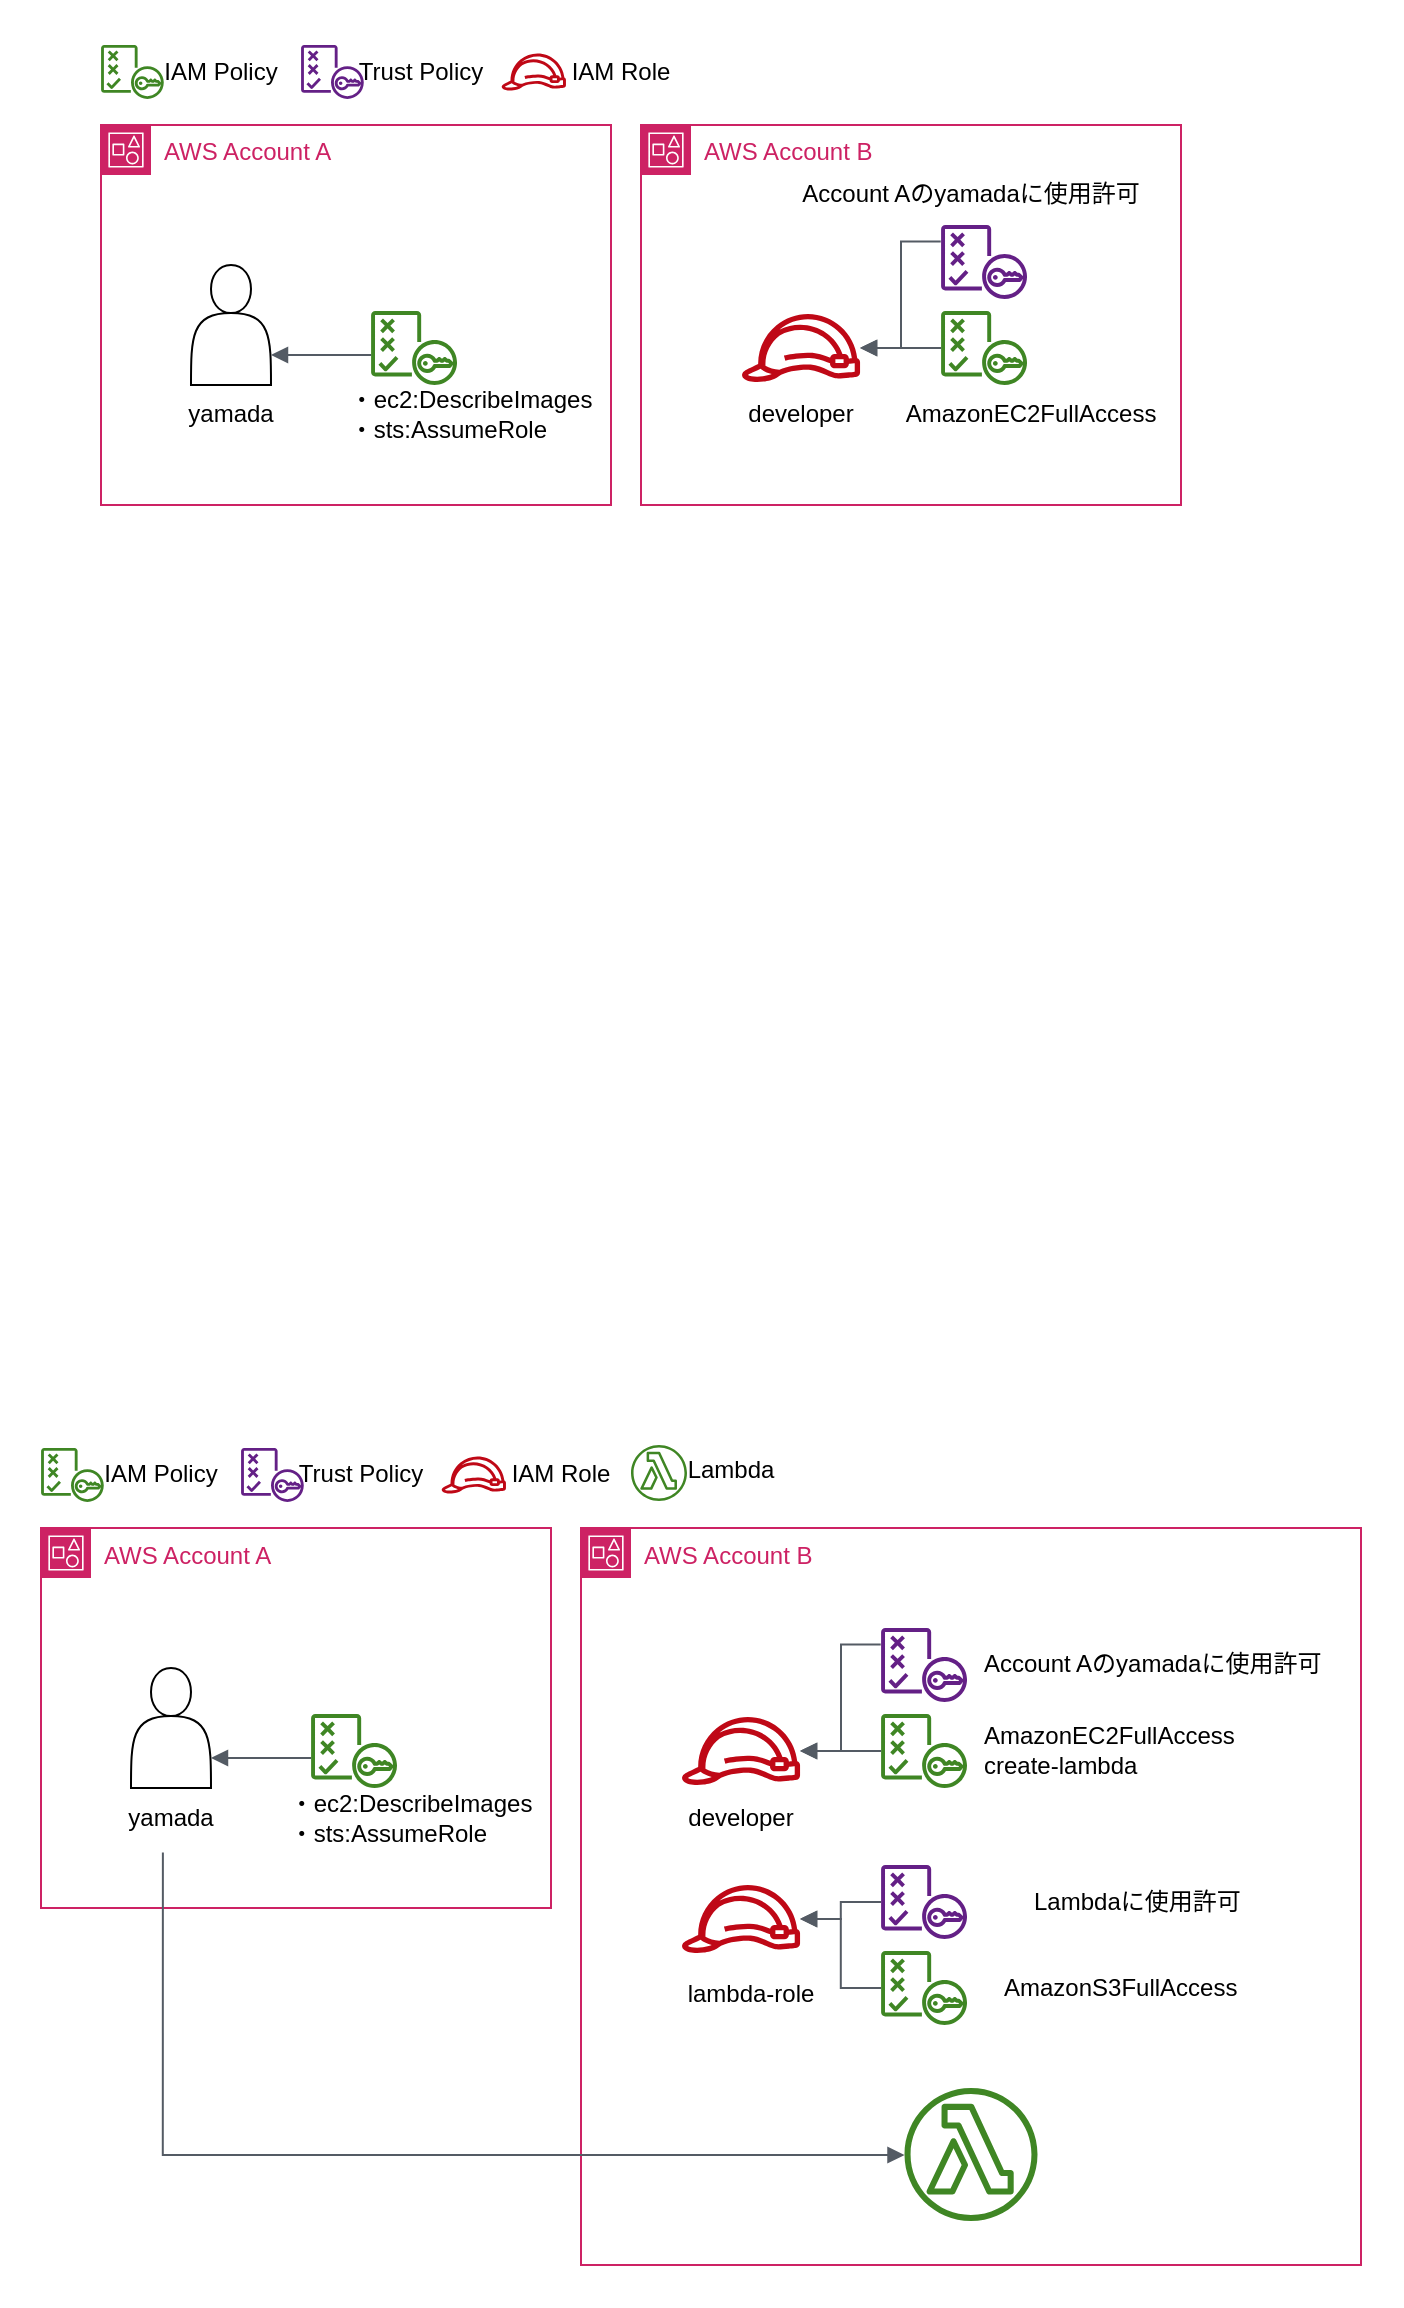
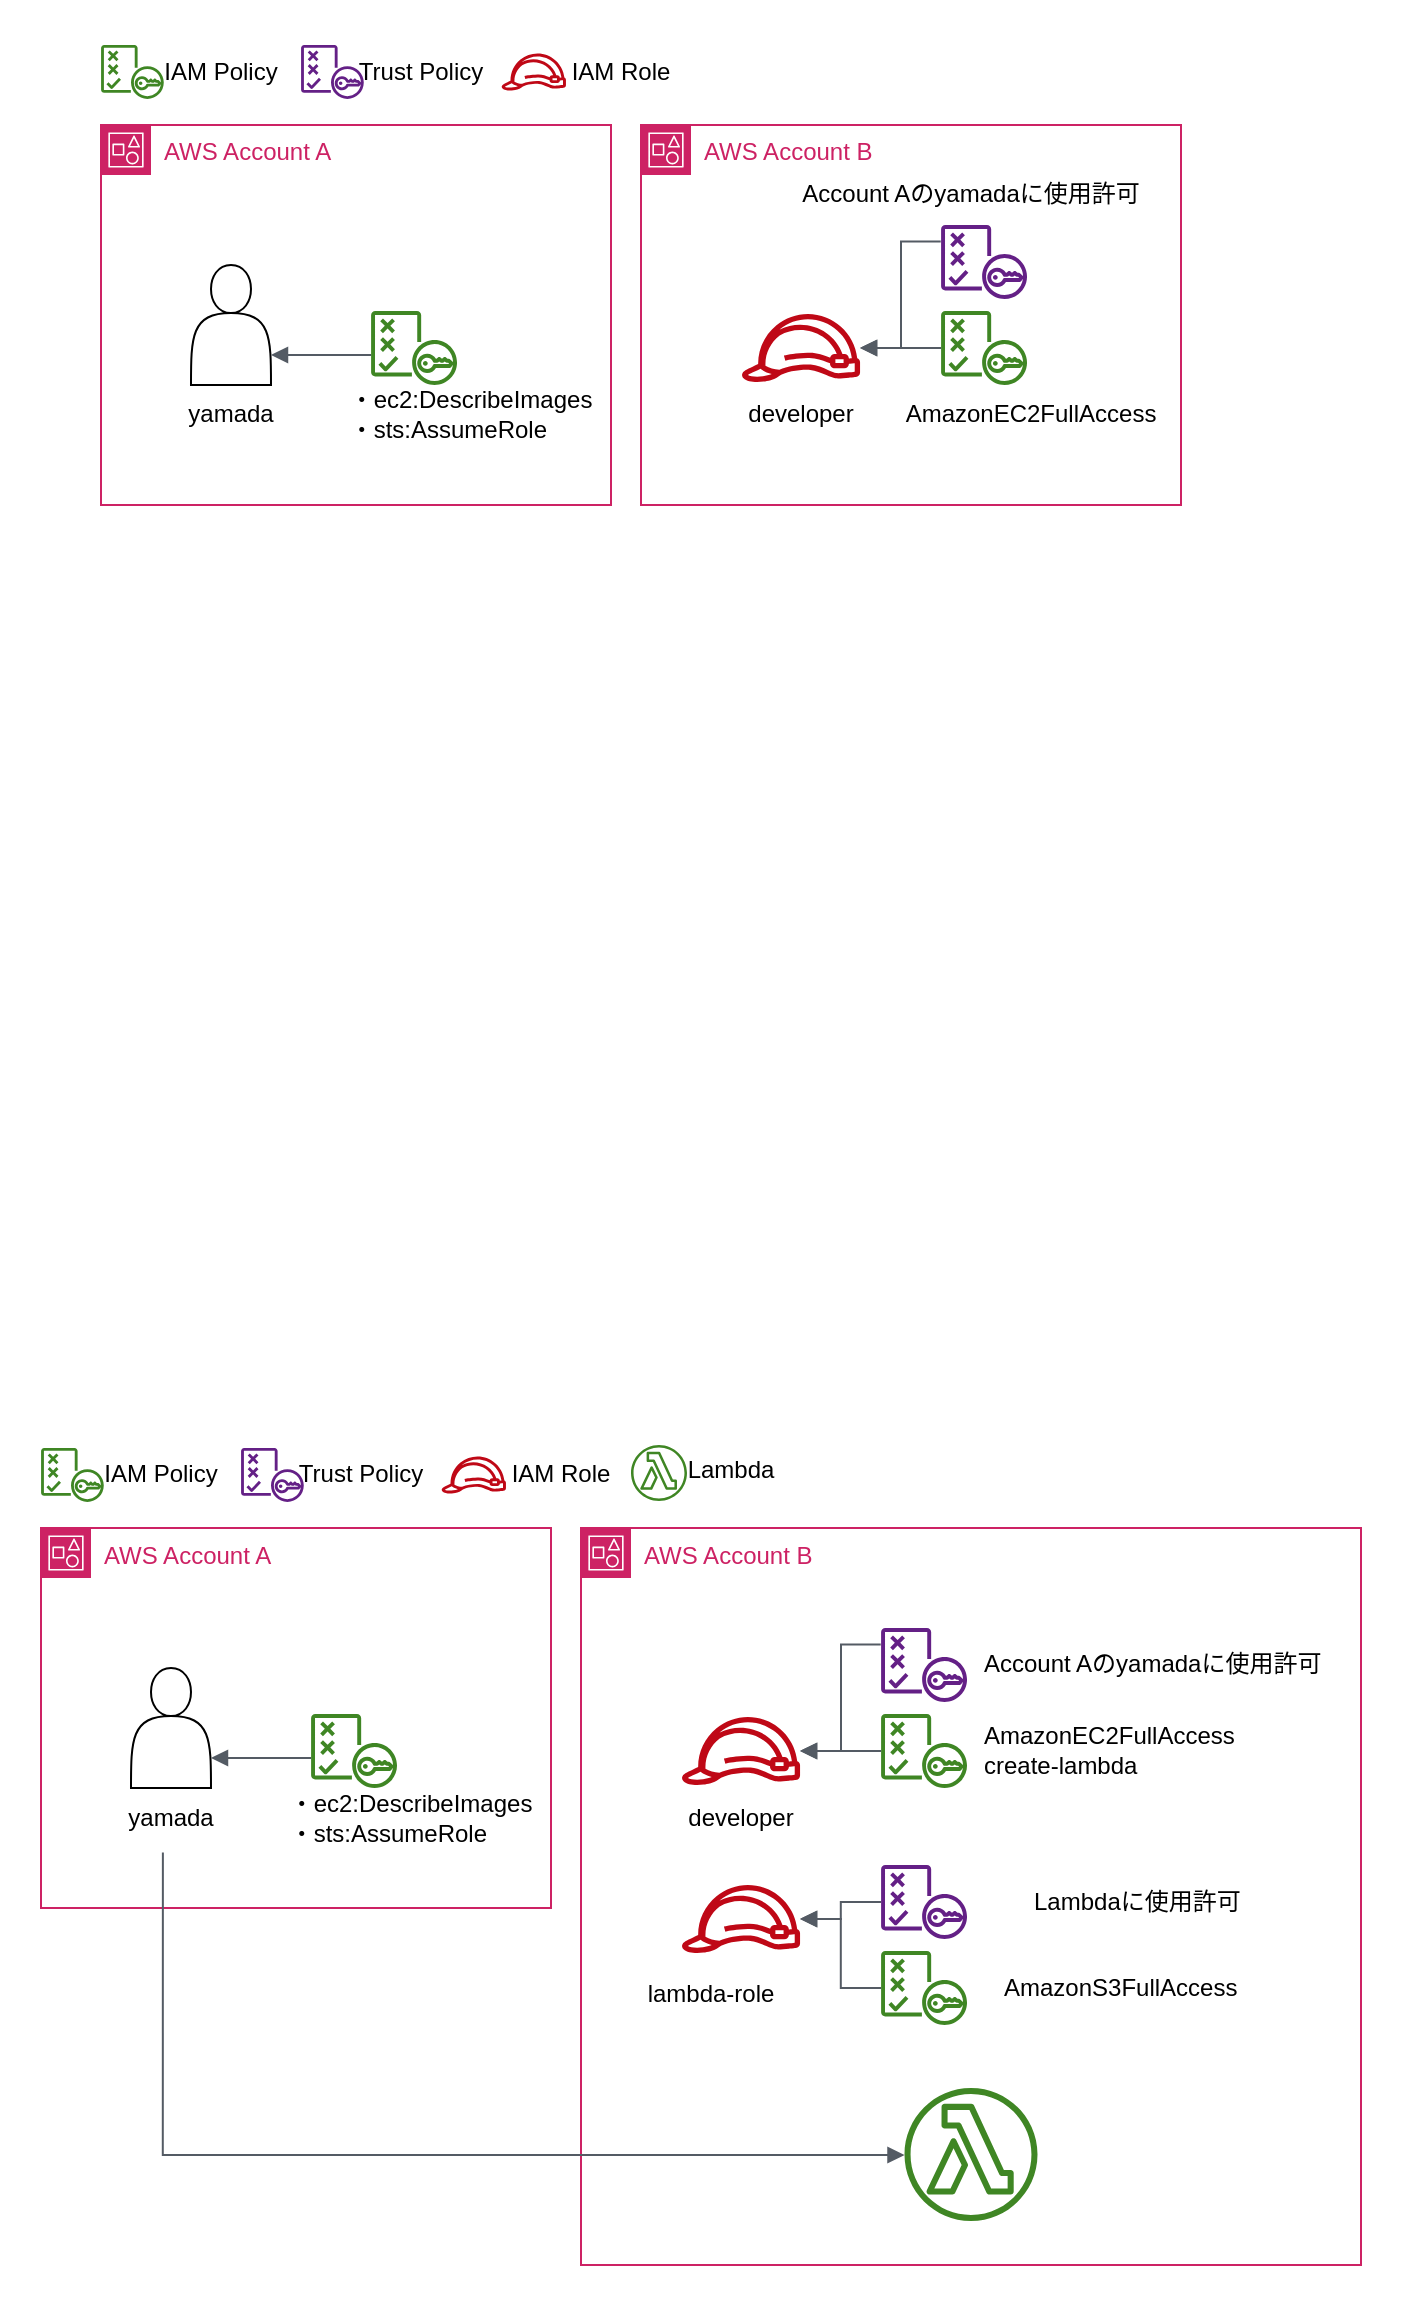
node "lambda-role": moved (751, 1995) -> (711, 1995)
